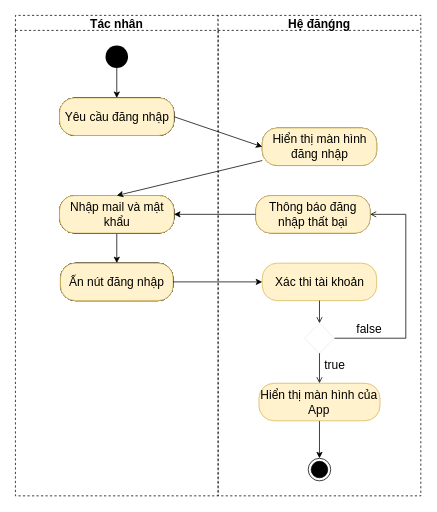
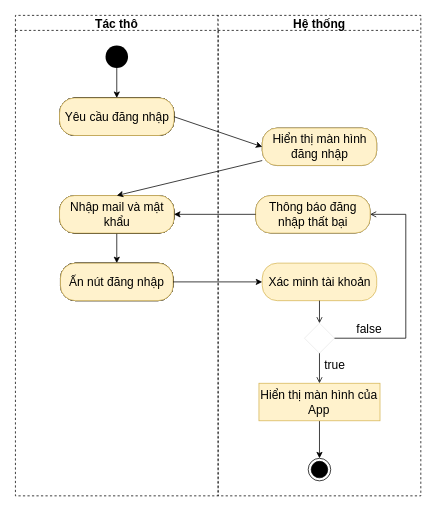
node "Tác nhân": label "Tác nhân" -> "Tác thô"
node "Hệ đănǵng": label "Hệ đănǵng" -> "Hệ thống"
node "Xác thi tài khoản": label "Xác thi tài khoản" -> "Xác minh tài khoản"
node "Hiển thị màn hình của App": shape rounded rectangle -> rectangle
